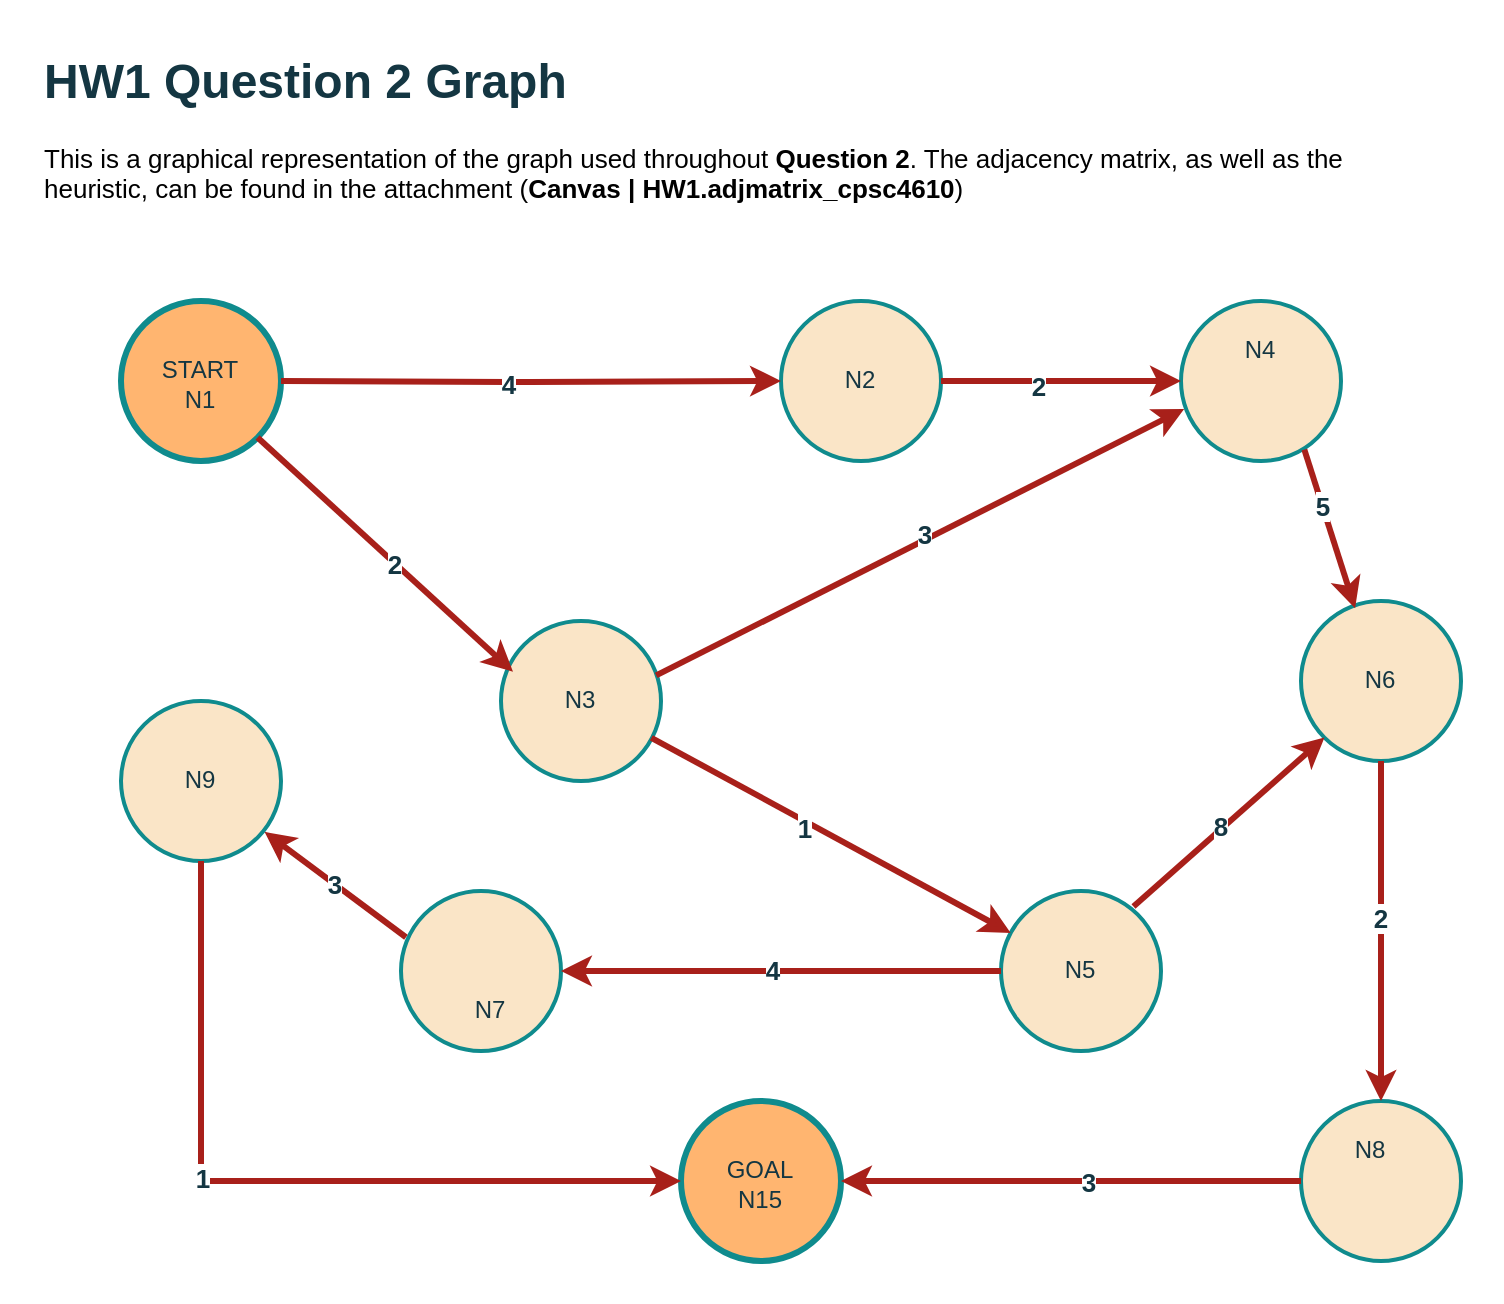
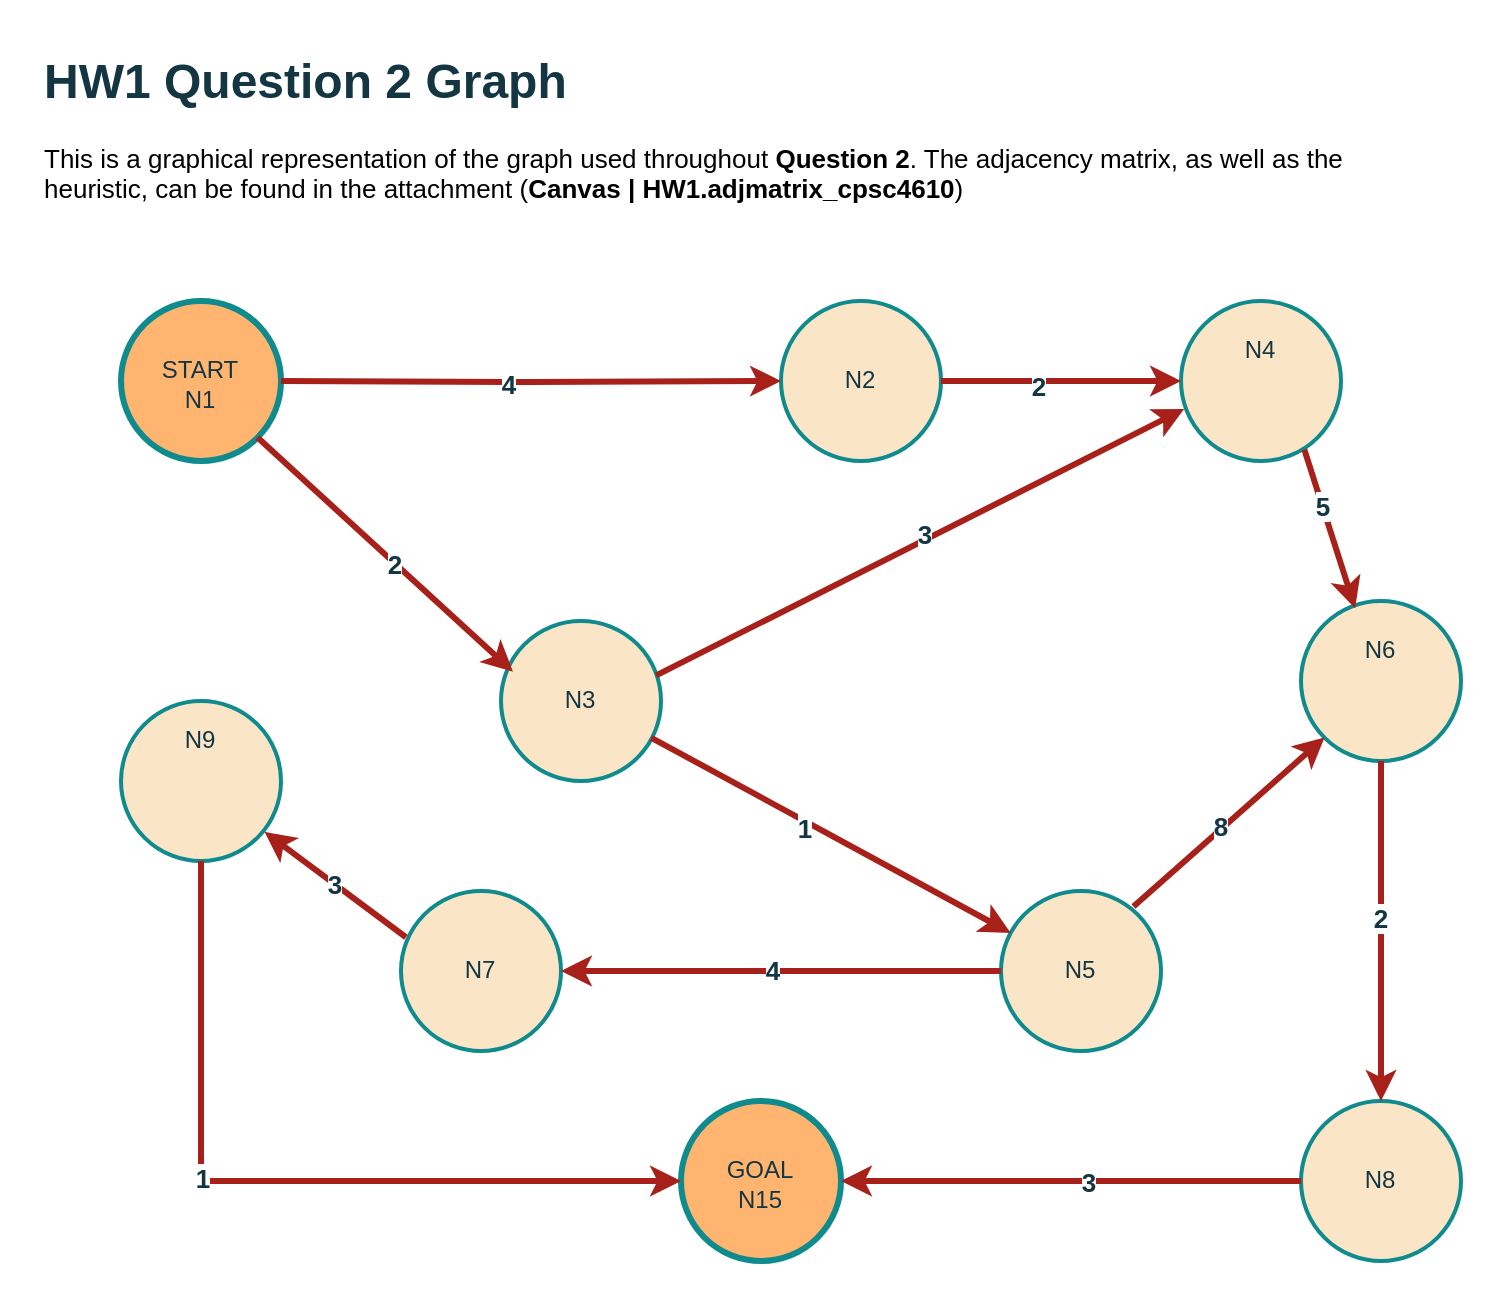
node "N6": moved (1381, 681) -> (1381, 651)
node "N9": moved (201, 781) -> (201, 741)
node "N7": moved (491, 1011) -> (481, 971)
node "N8": moved (1371, 1151) -> (1381, 1181)
